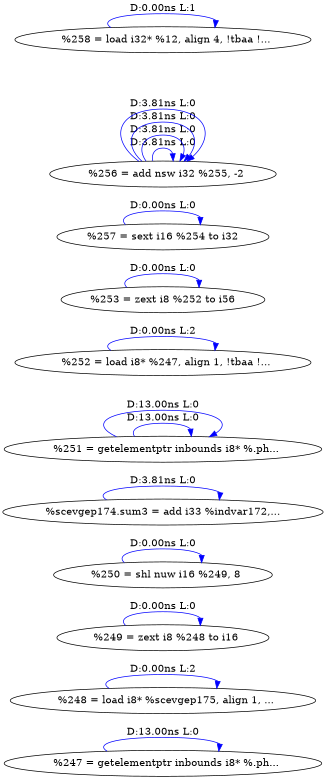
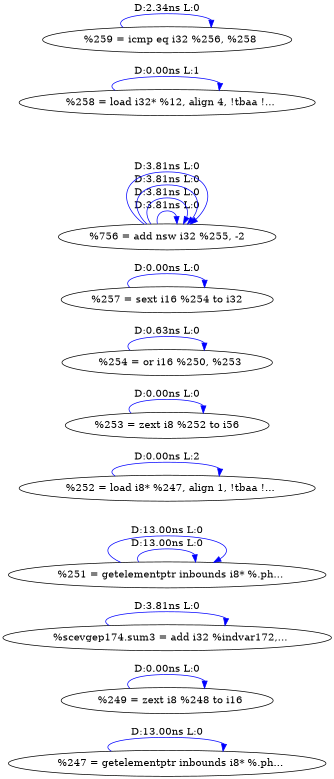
node "%259 = icmp eq i32 %256, %258": added
node "%256 = add nsw i32 %255, -2": label "%256 = add nsw i32 %255, -2" -> "%756 = add nsw i32 %255, -2"
node "%254 = or i16 %250, %253": added
node "%scevgep174.sum3 = add i33 %indvar172,...": label "%scevgep174.sum3 = add i33 %indvar172,..." -> "%scevgep174.sum3 = add i32 %indvar172,..."
node "%250 = shl nuw i16 %249, 8": removed
node "%248 = load i8* %scevgep175, align 1, ...": removed
